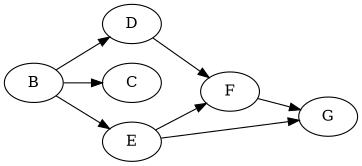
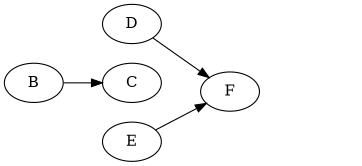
edge "B" -> "D": removed
edge "B" -> "E": removed
node "G": removed
